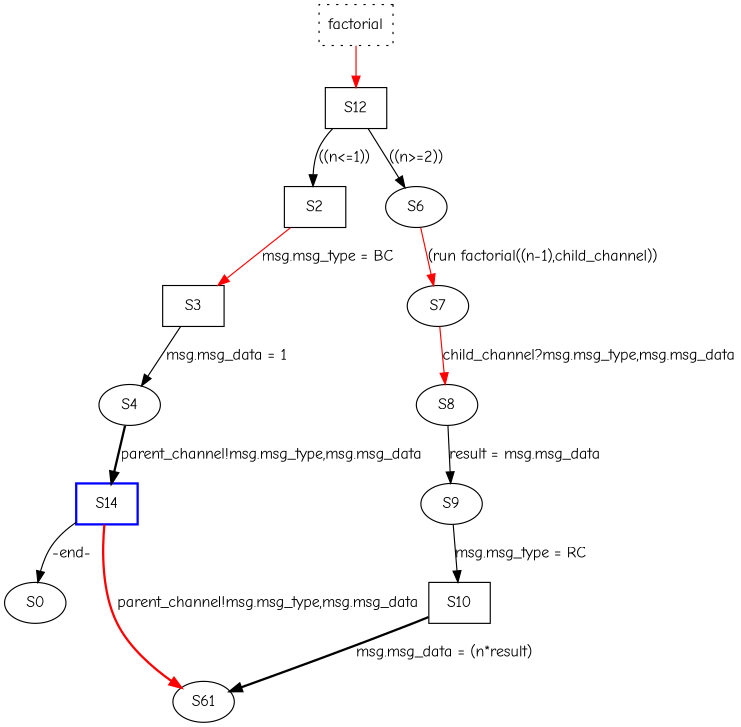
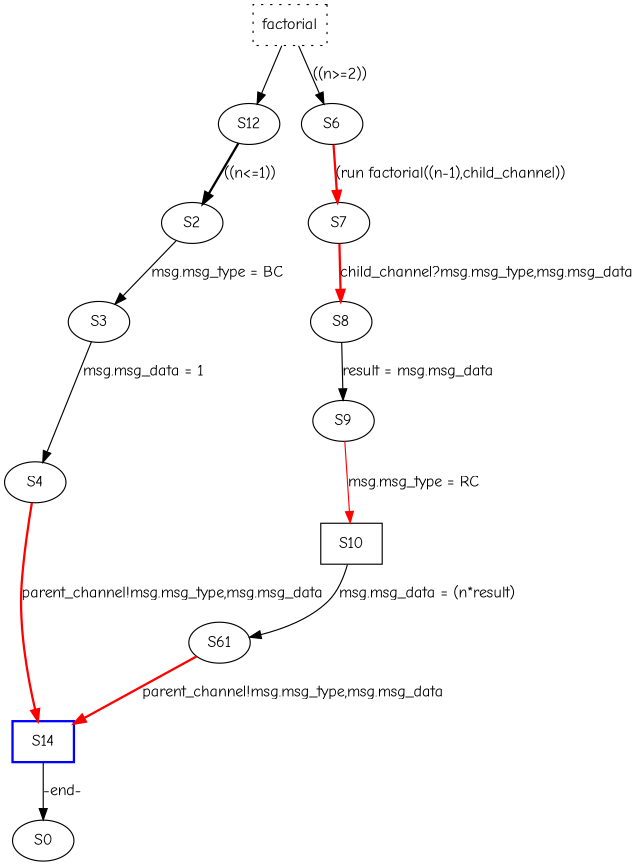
edge "factorial" -> "S12": color red -> black
node "S12": shape box -> ellipse
edge "S12" -> "S2": style solid -> bold
edge "S12" -> "S6": now "factorial" -> "S6"
node "S2": shape box -> ellipse
edge "S6" -> "S7": style solid -> bold
edge "S2" -> "S3": color red -> black
node "S3": shape box -> ellipse
edge "S7" -> "S8": style solid -> bold
edge "S4" -> "S14": color black -> red
edge "S9" -> "S10": color black -> red
edge "S14" -> "S61": reversed
edge "S10" -> "S61": style bold -> solid
